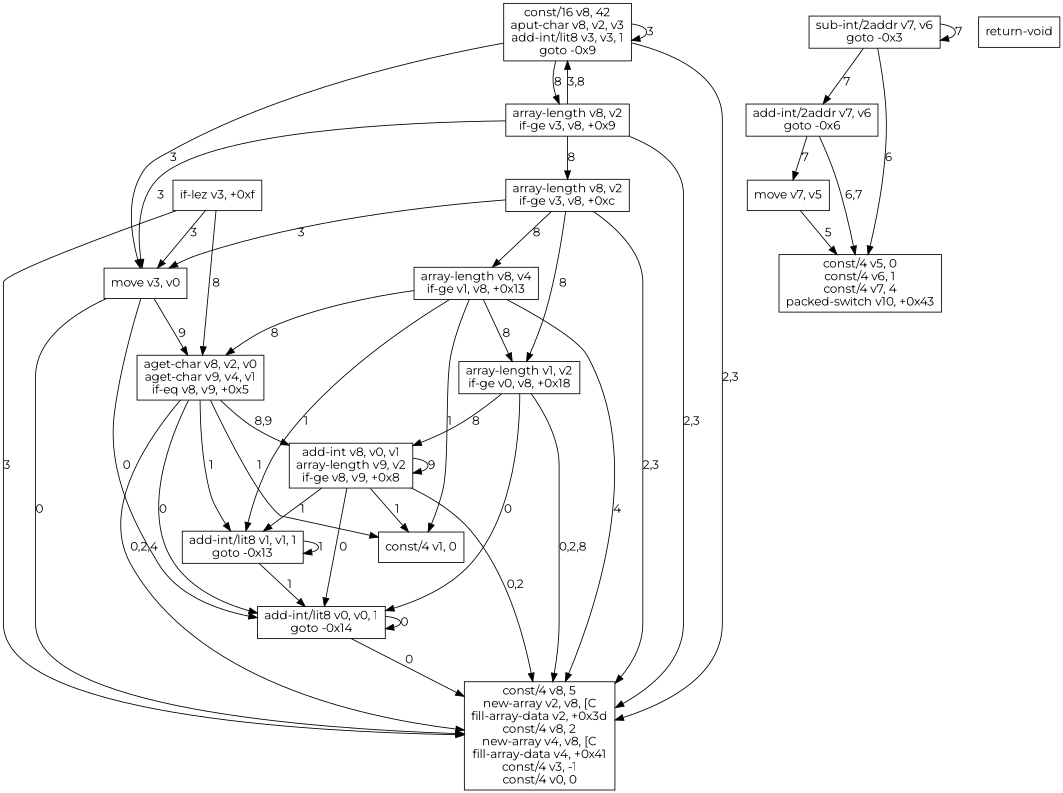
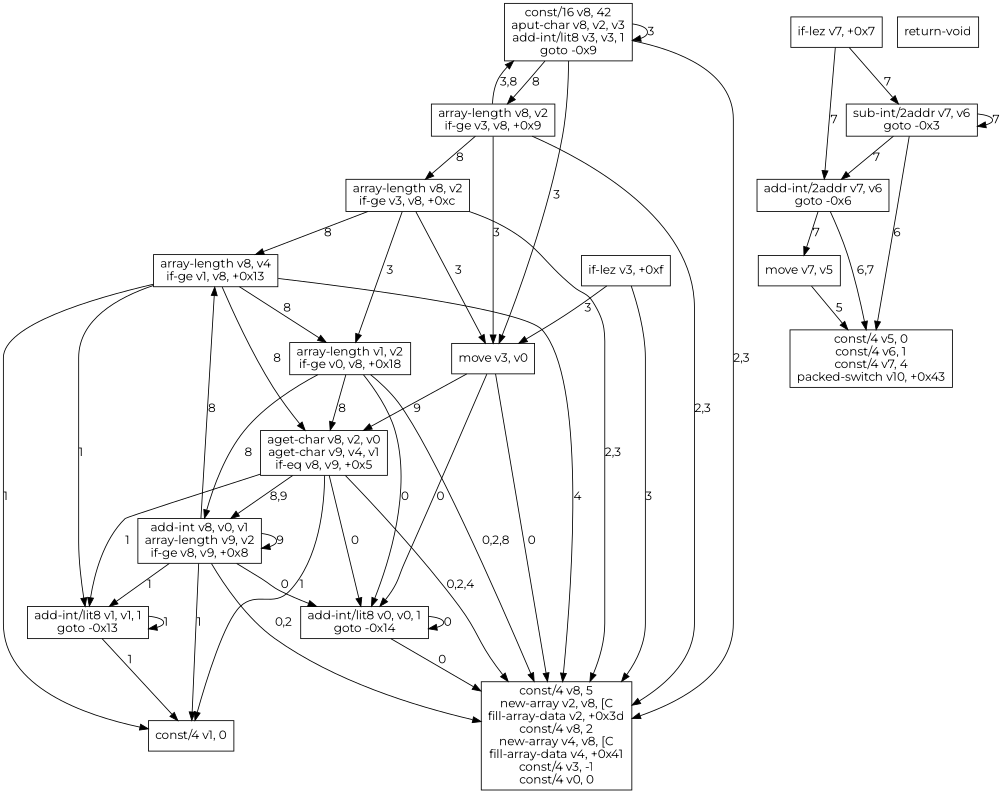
node "if-lez v7, +0x7": added
edge "if-lez v3, +0xf" -> "aget-char v8, v2, v0 aget-char v9, v4, v1 if-eq v8, v9, +0x5": now "array-length v1, v2 if-ge v0, v8, +0x18" -> "aget-char v8, v2, v0 aget-char v9, v4, v1 if-eq v8, v9, +0x5"
edge "array-length v8, v2 if-ge v3, v8, +0xc" -> "array-length v1, v2 if-ge v0, v8, +0x18": label "8" -> "3"
edge "add-int v8, v0, v1 array-length v9, v2 if-ge v8, v9, +0x8" -> "array-length v8, v4 if-ge v1, v8, +0x13": added, label "8"
edge "add-int/lit8 v1, v1, 1 goto -0x13" -> "add-int/lit8 v0, v0, 1 goto -0x14": now "add-int/lit8 v1, v1, 1 goto -0x13" -> "const/4 v1, 0"
